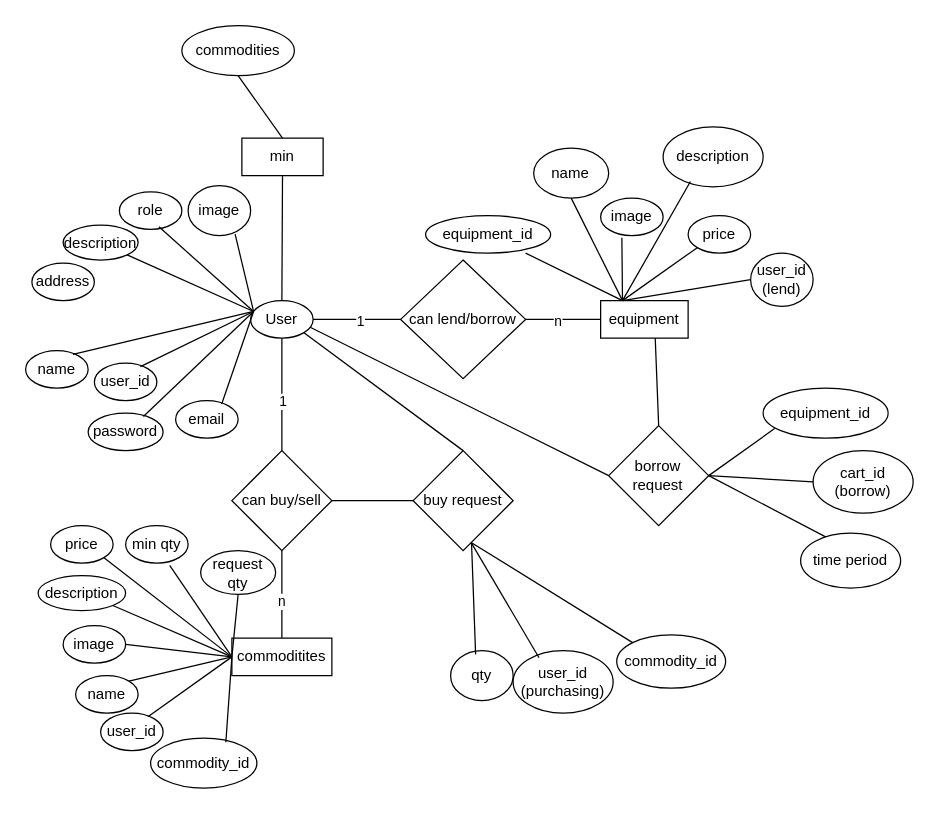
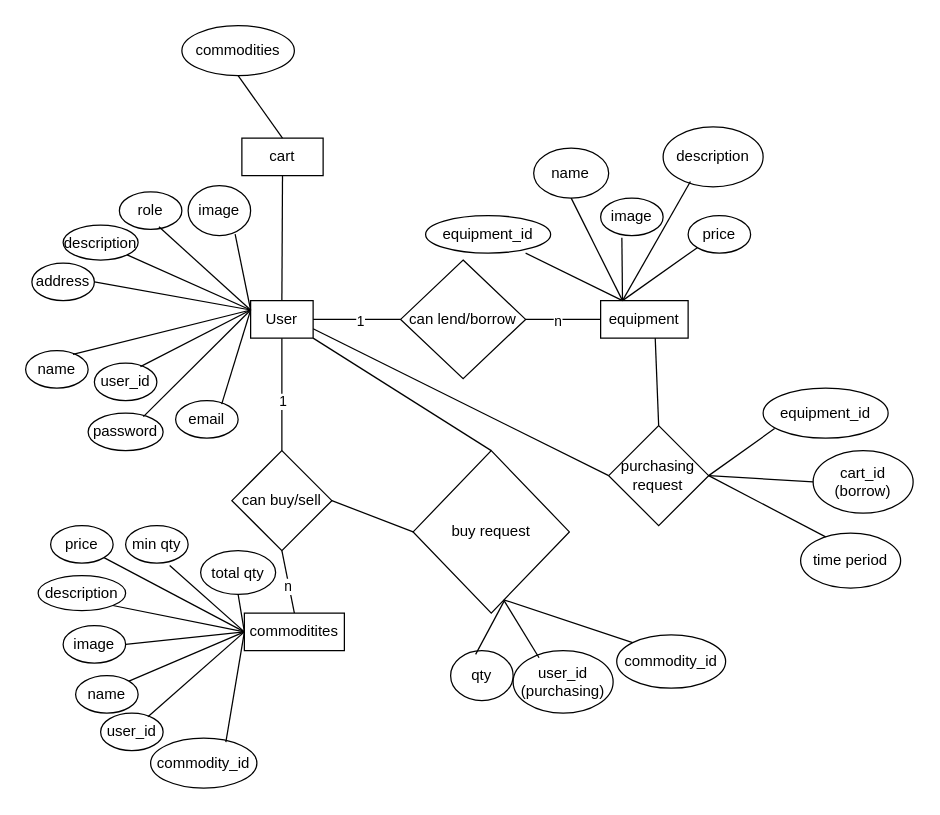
node "min": label "min" -> "cart"
node "user_id (lend)": removed
edge "user_id (lend)" -- "equipment": removed
edge "address" -- "User": added
node "User": shape ellipse -> rectangle
node "borrow request": label "borrow request" -> "purchasing request"
node "buy request": size 100x100 -> 156x163
node "request qty": label "request qty" -> "total qty"
node "commoditites": moved (282, 657) -> (294, 632)
